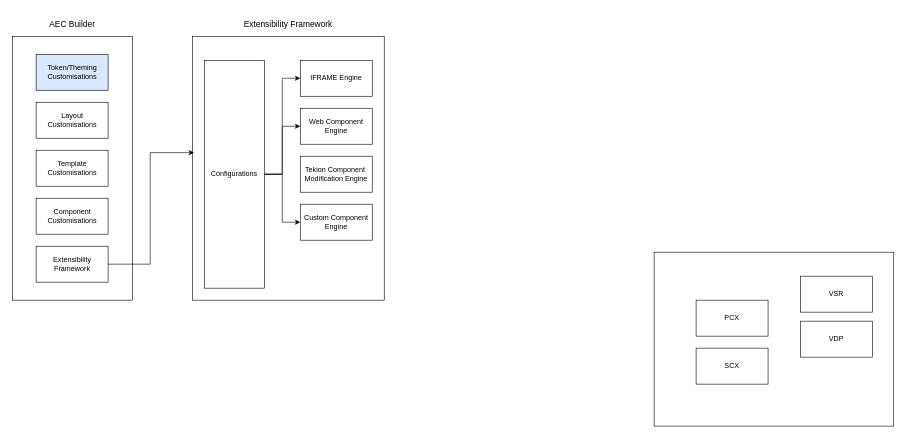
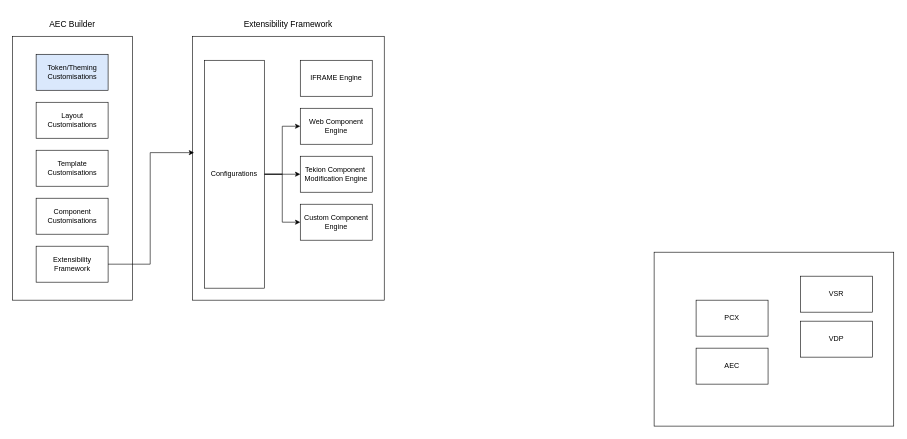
edge "Configurations" -> "IFRAME Engine": removed
edge "Configurations" -> "Tekion Component Modification Engine": added
node "SCX": label "SCX" -> "AEC"
